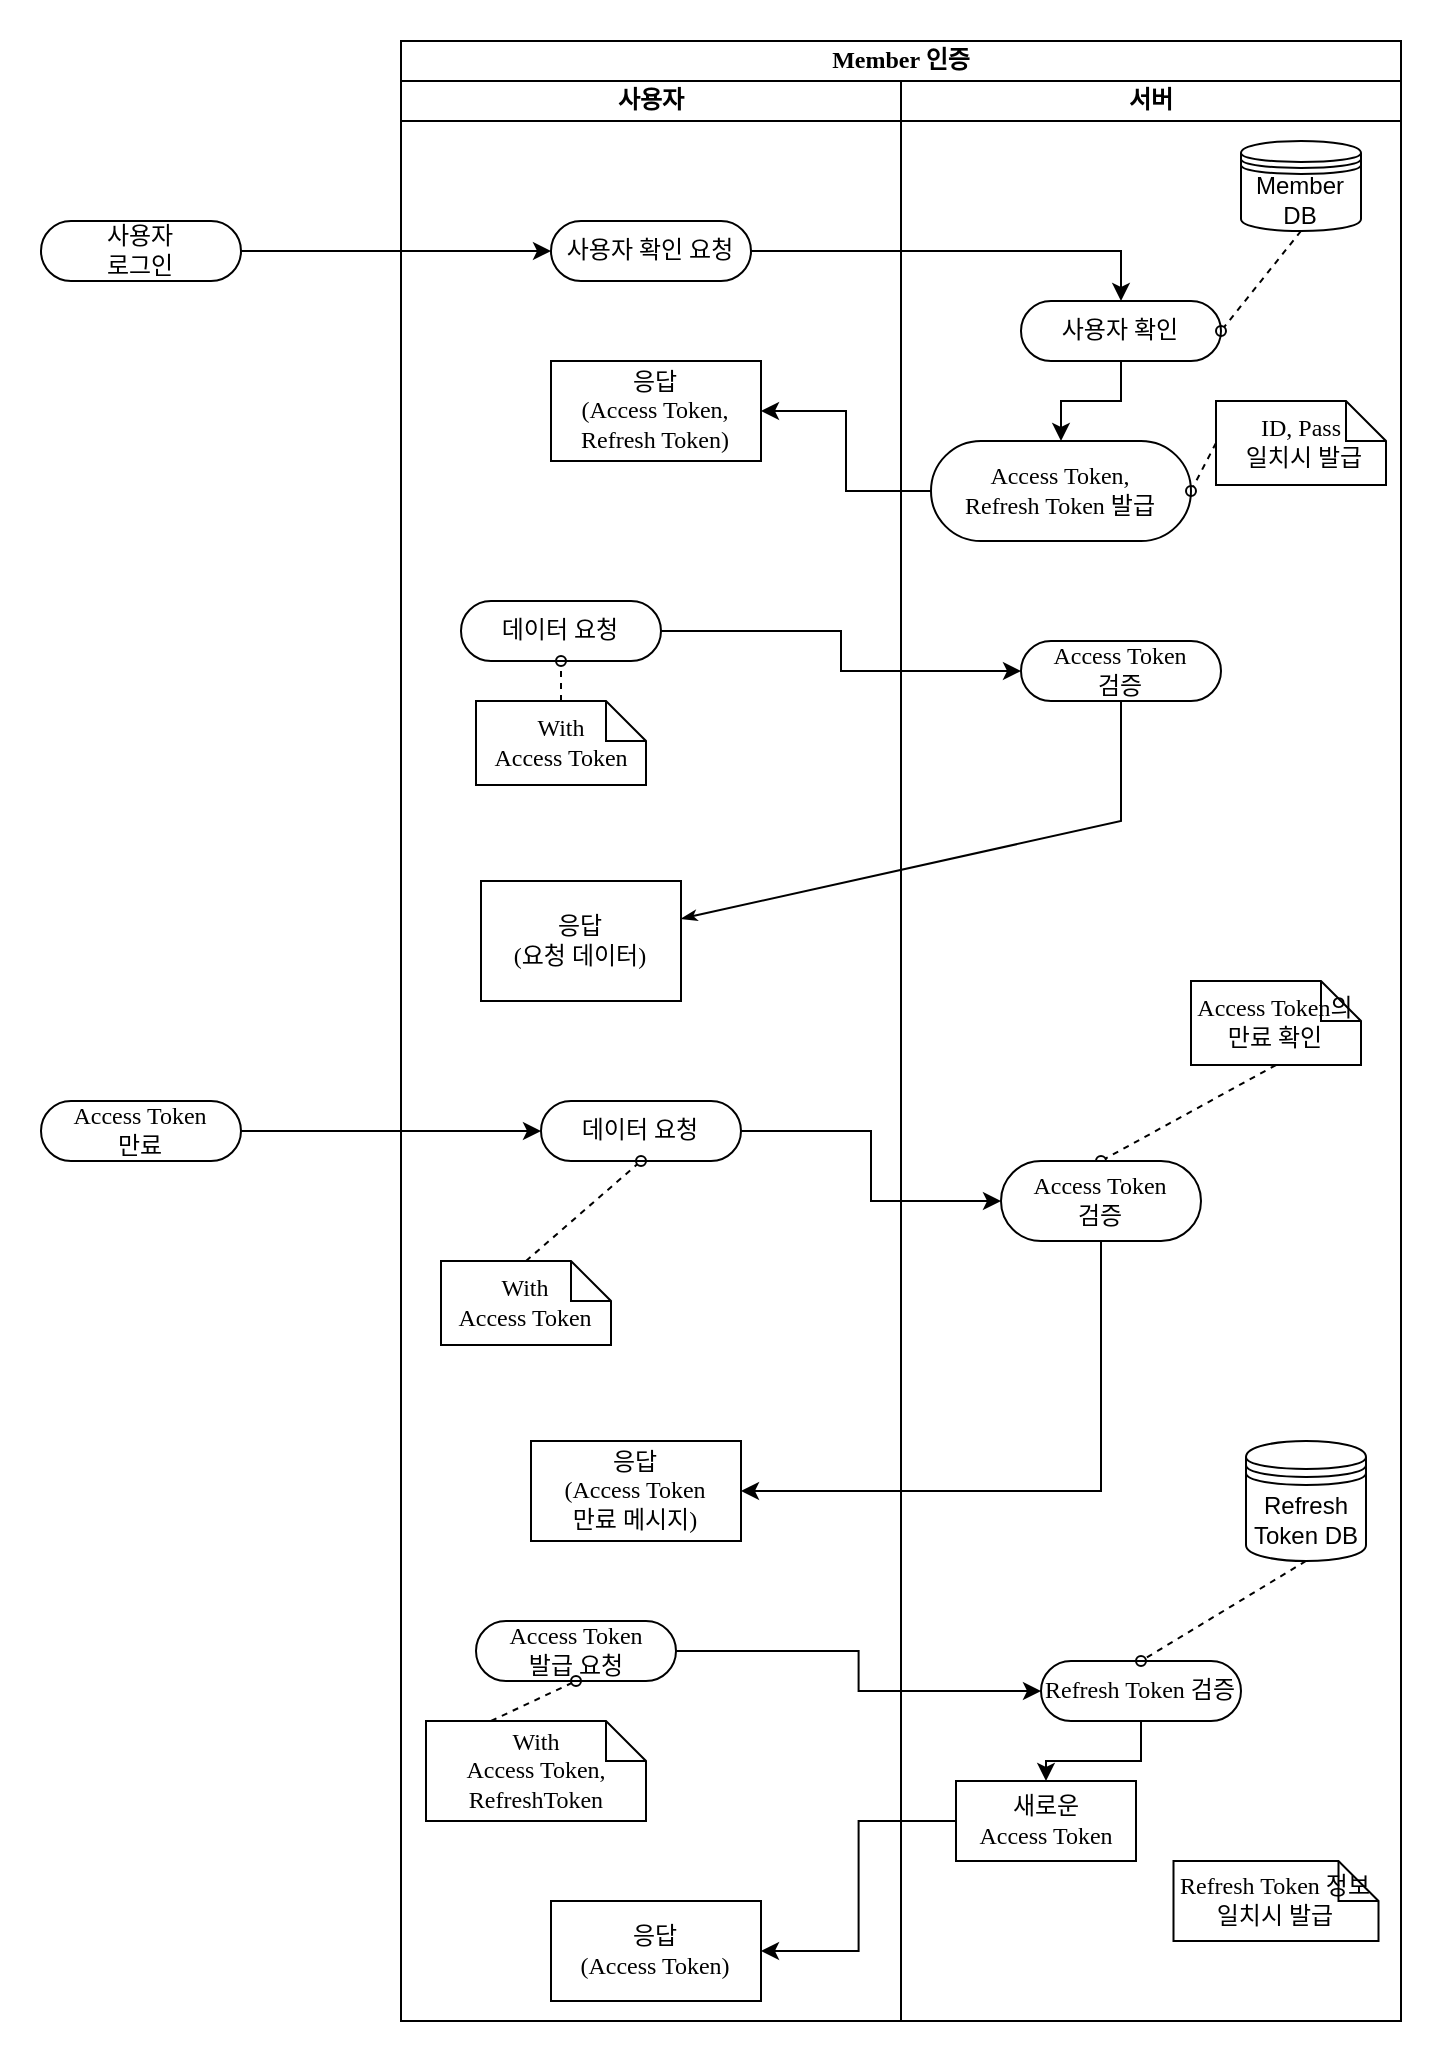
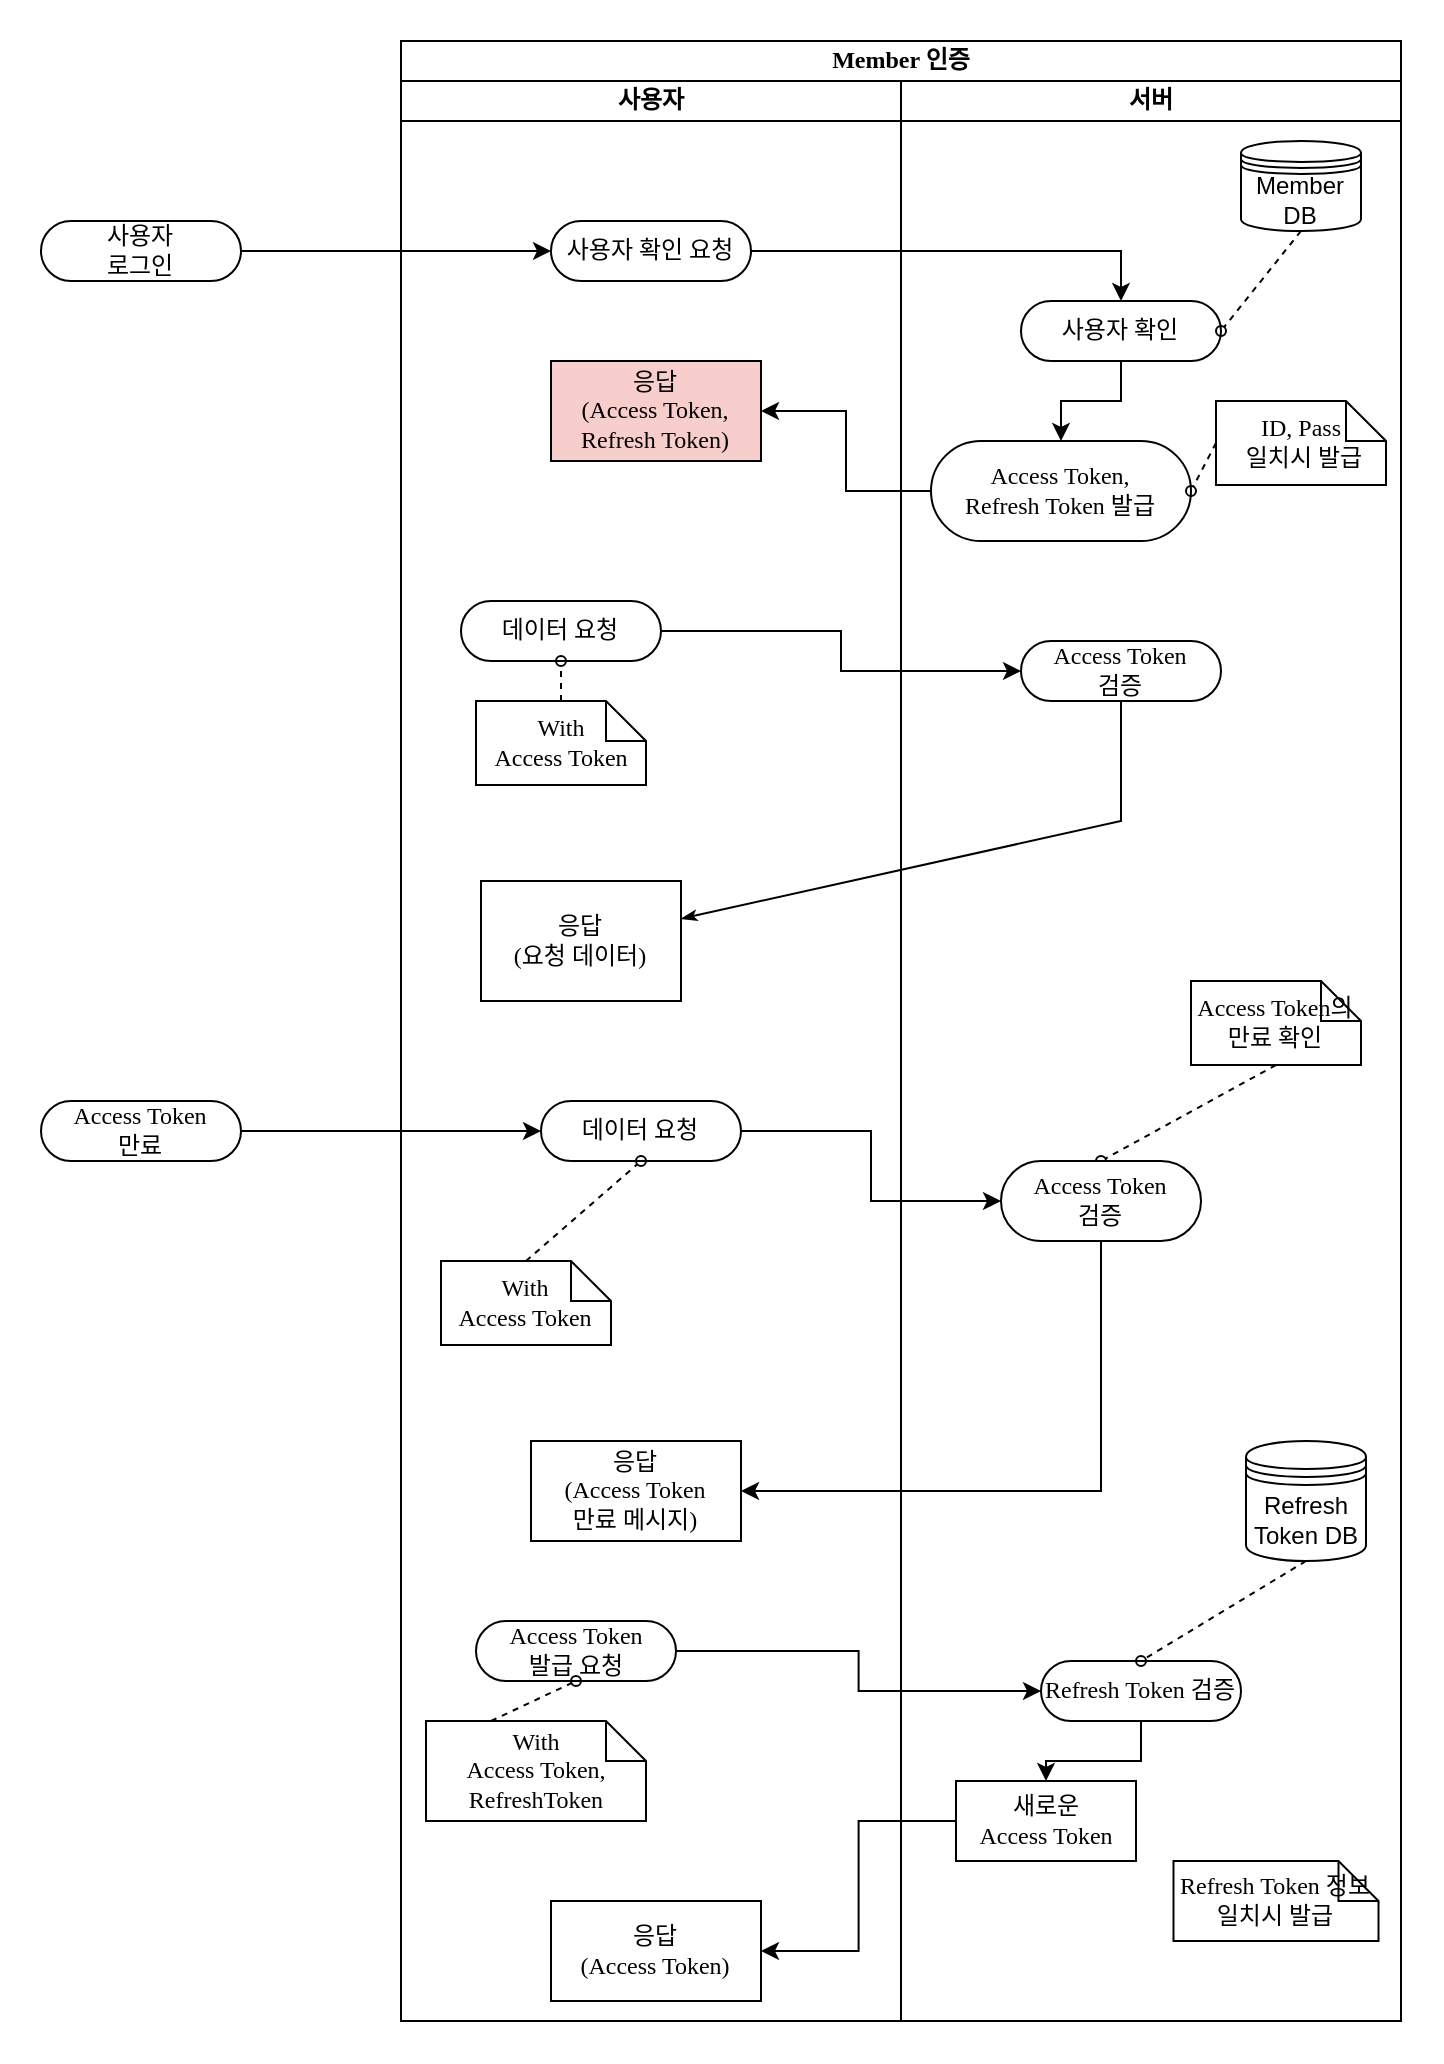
node "응답 (Access Token, Refresh Token)": fillcolor #ffffff -> #f8cecc
